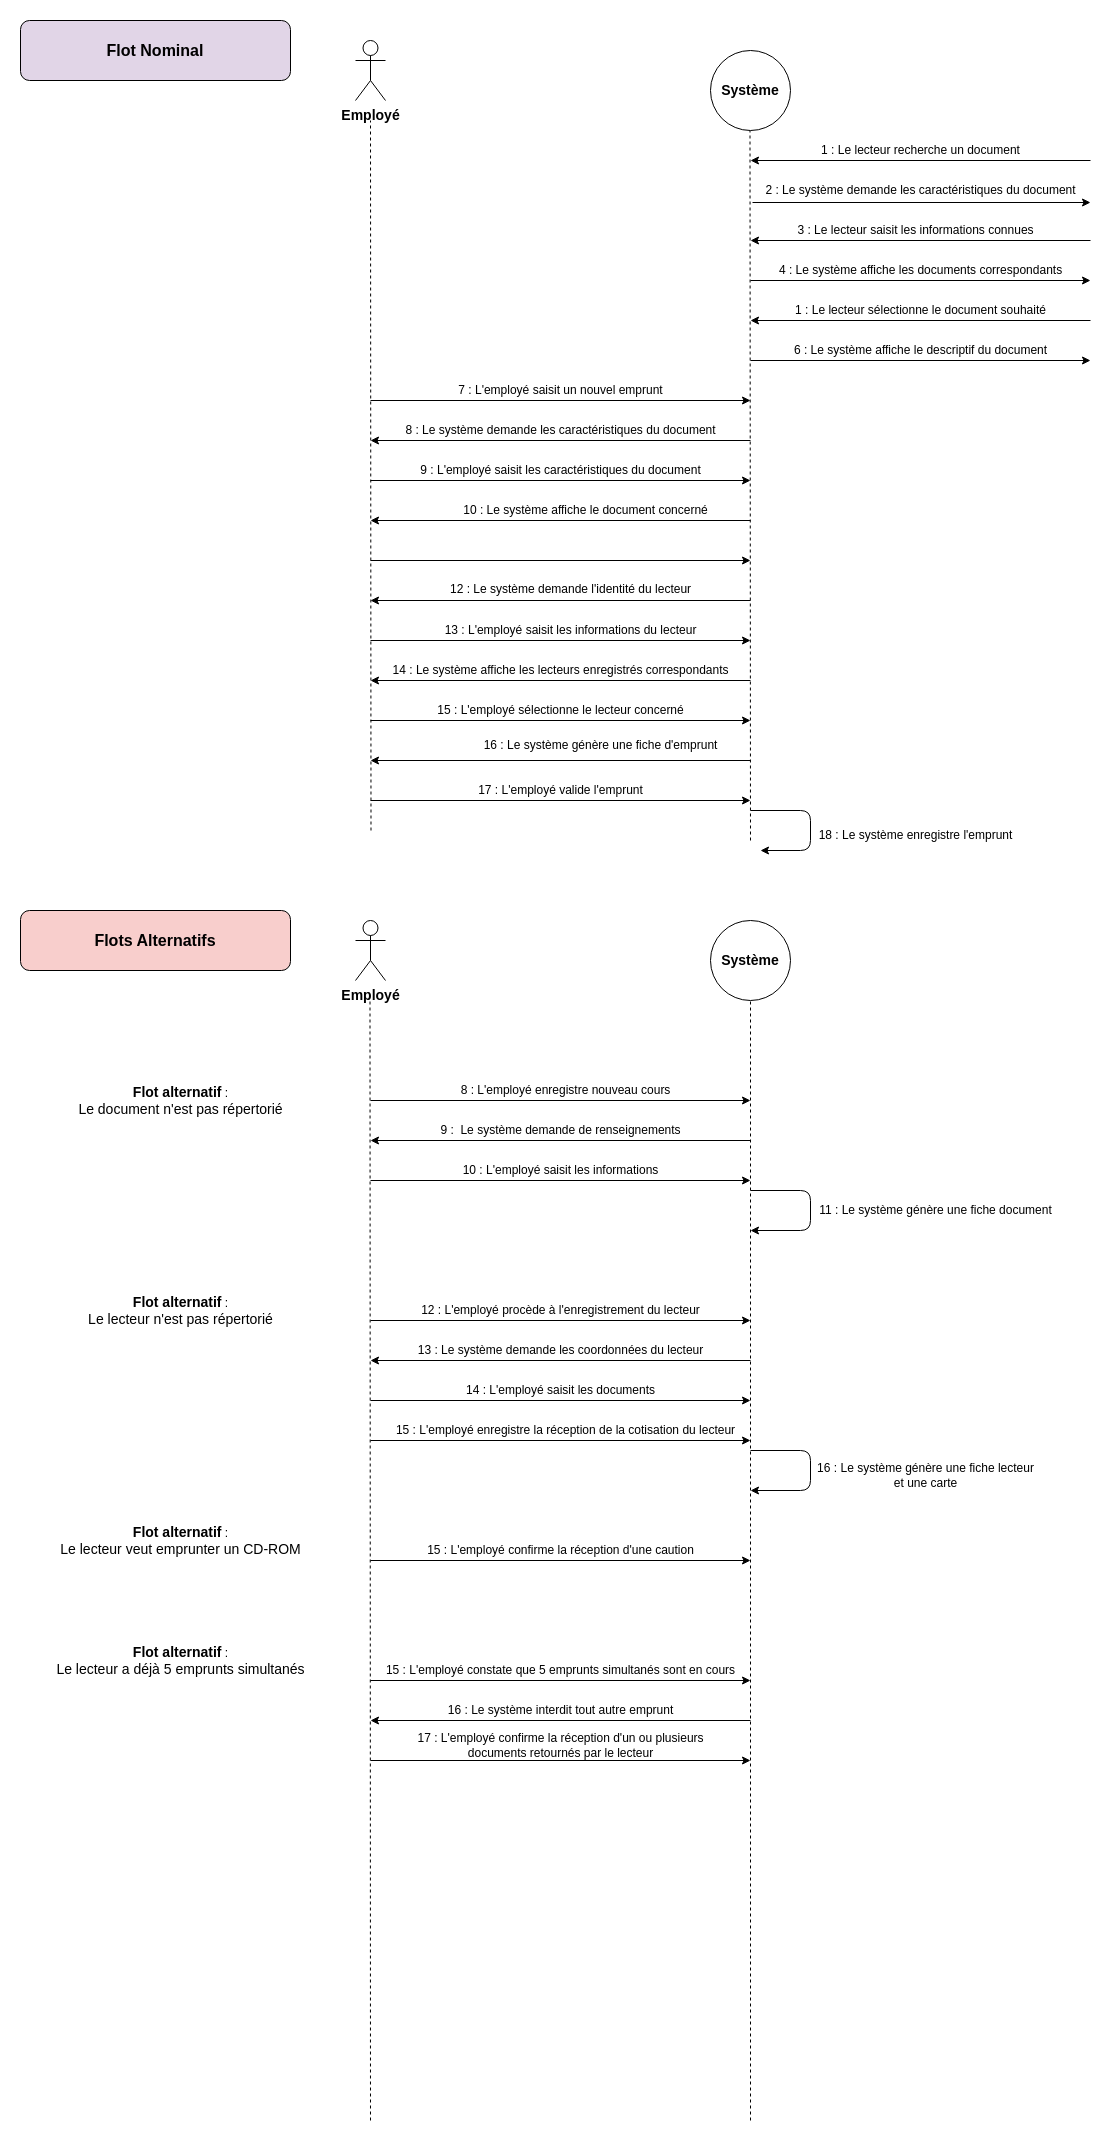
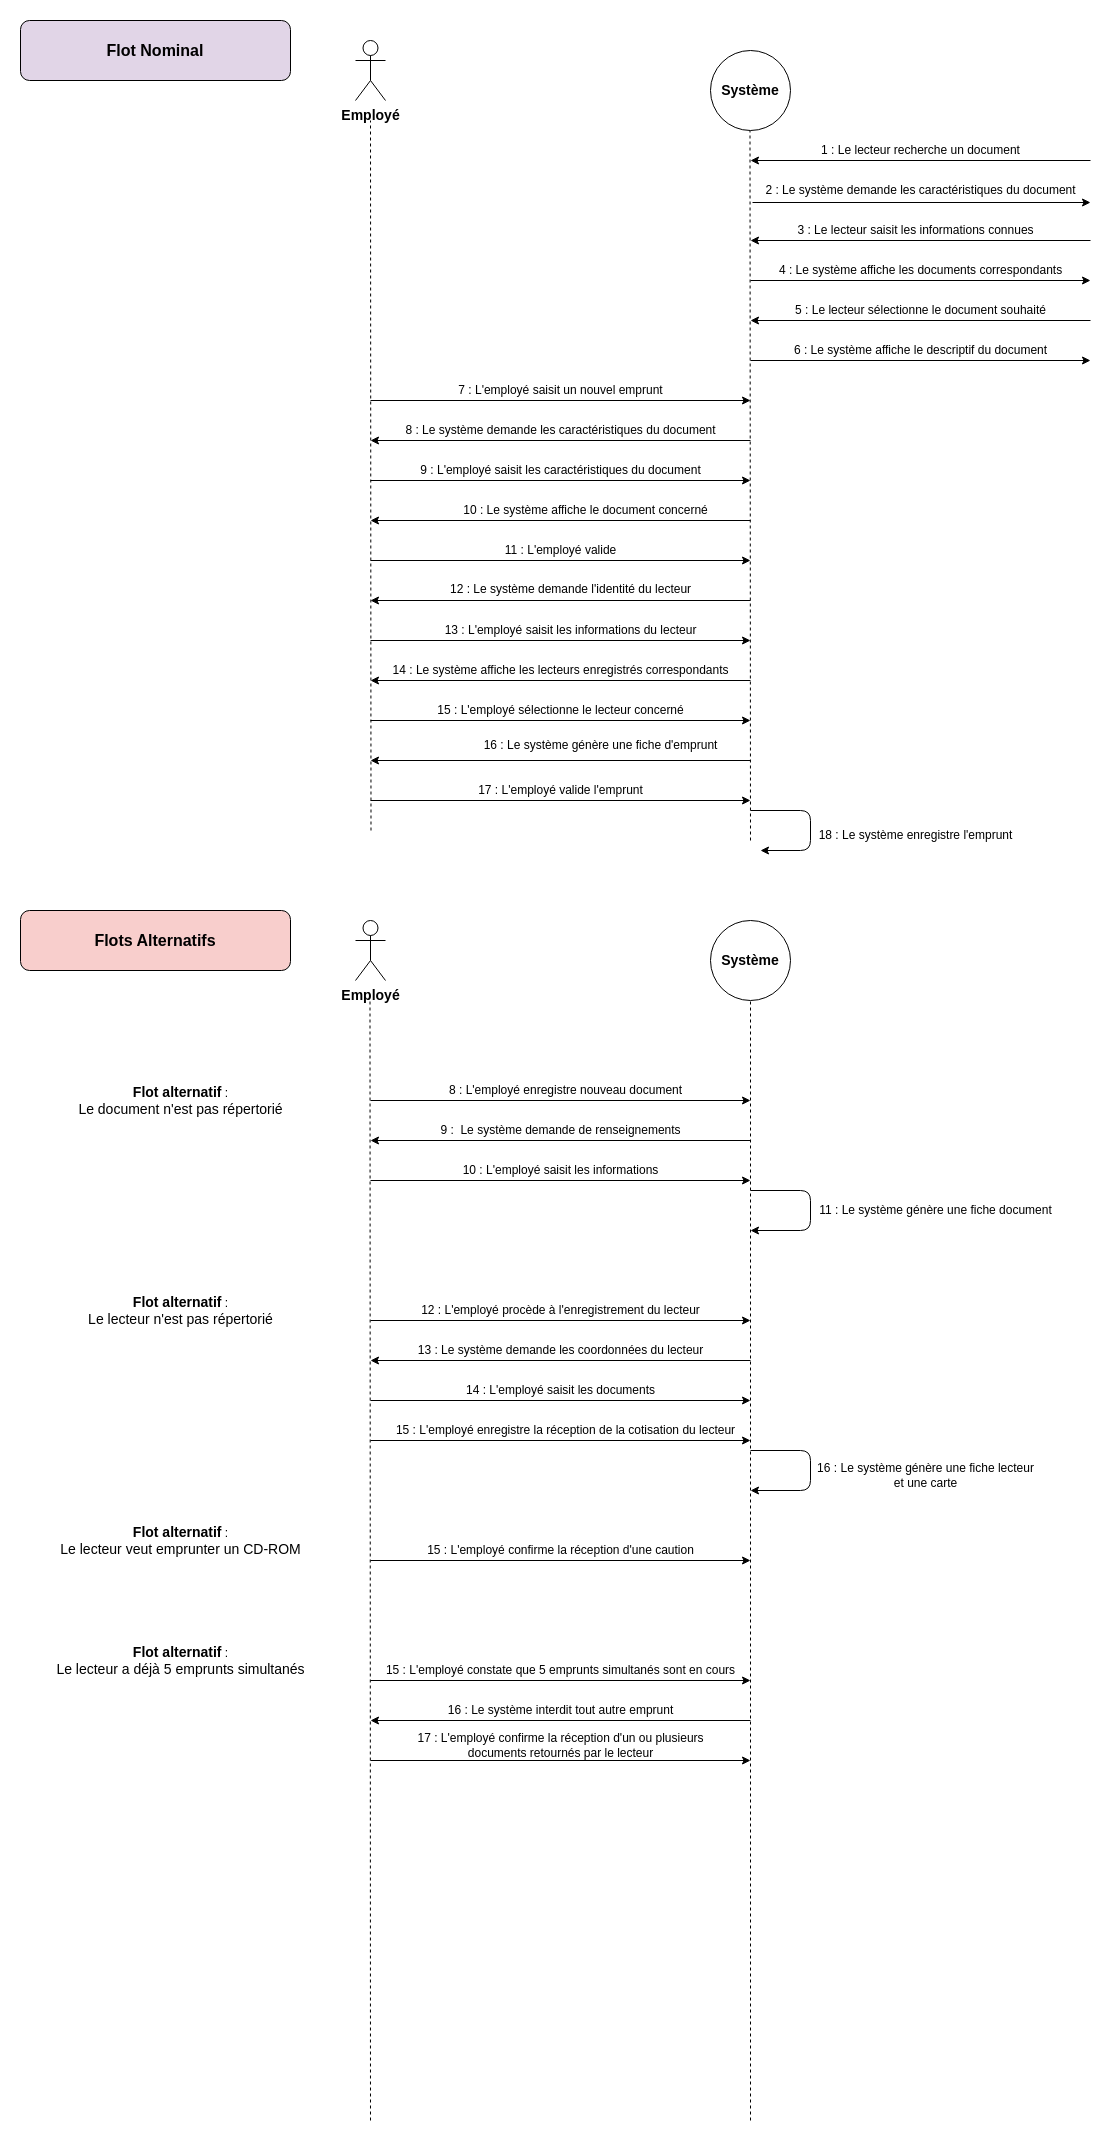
node "1 : Le lecteur sélectionne le document souhaité": label "1 : Le lecteur sélectionne le document souhaité" -> "5 : Le lecteur sélectionne le document souhaité"
node "11 : L'employé valide": added
node "8 : L'employé enregistre nouveau cours": label "8 : L'employé enregistre nouveau cours" -> "8 : L'employé enregistre nouveau document"
